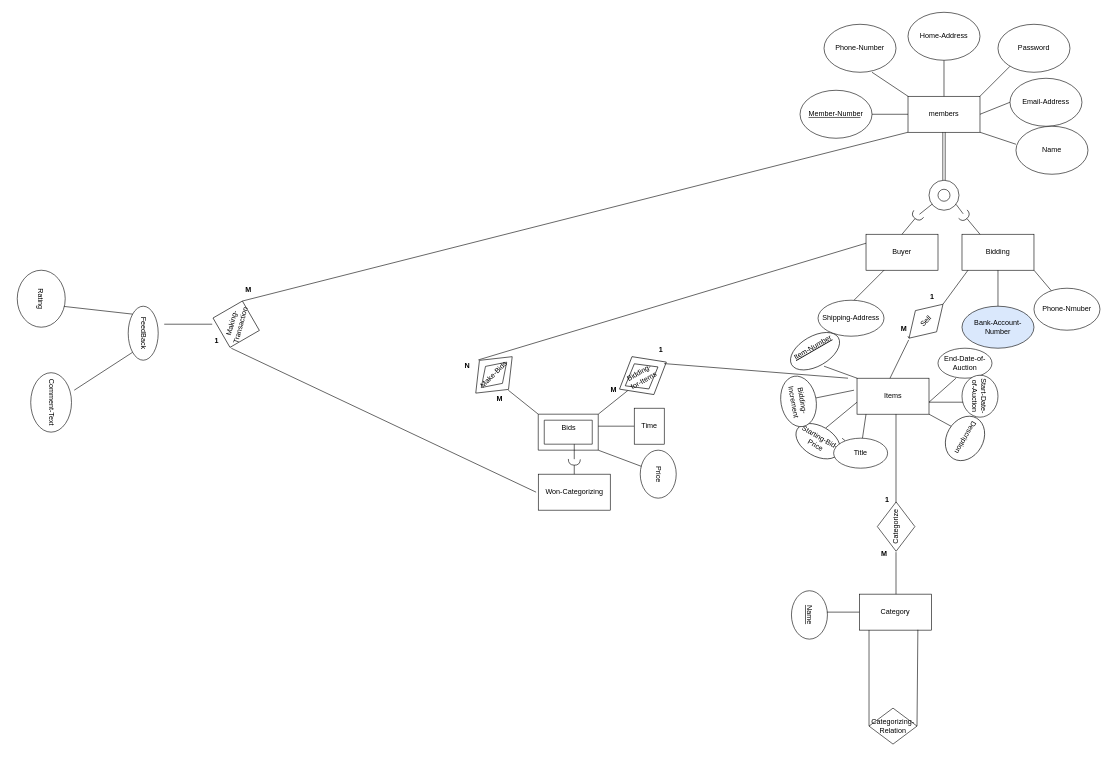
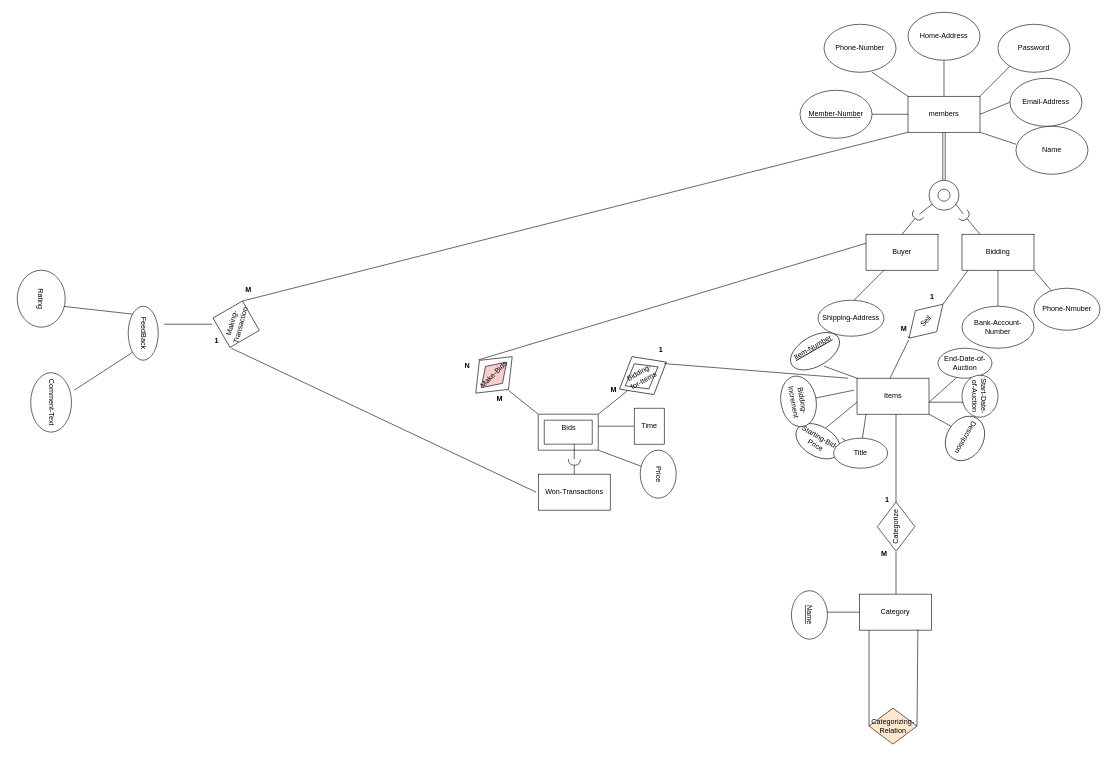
node "Bank-Account-Number": fillcolor #dae8fc -> #ffffff
node "Make-Bids": fillcolor #ffffff -> #f8cecc
node "Won-Categorizing": label "Won-Categorizing" -> "Won-Transactions"
node "Categorizing-Relation": fillcolor #ffffff -> #ffe6cc
